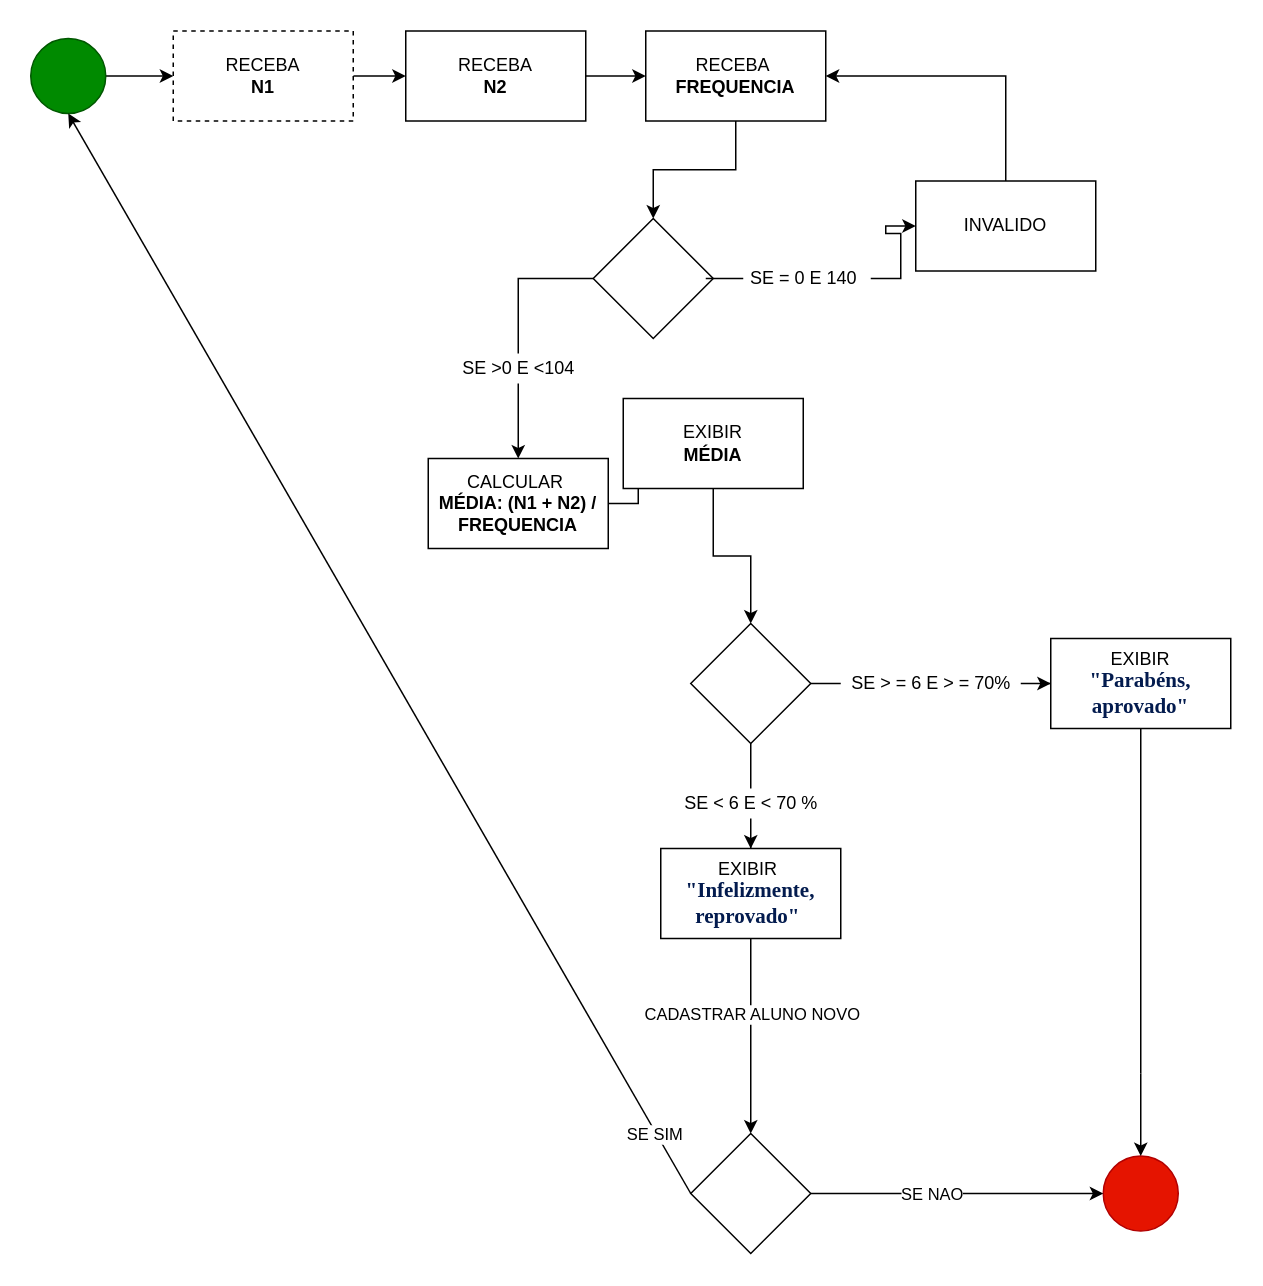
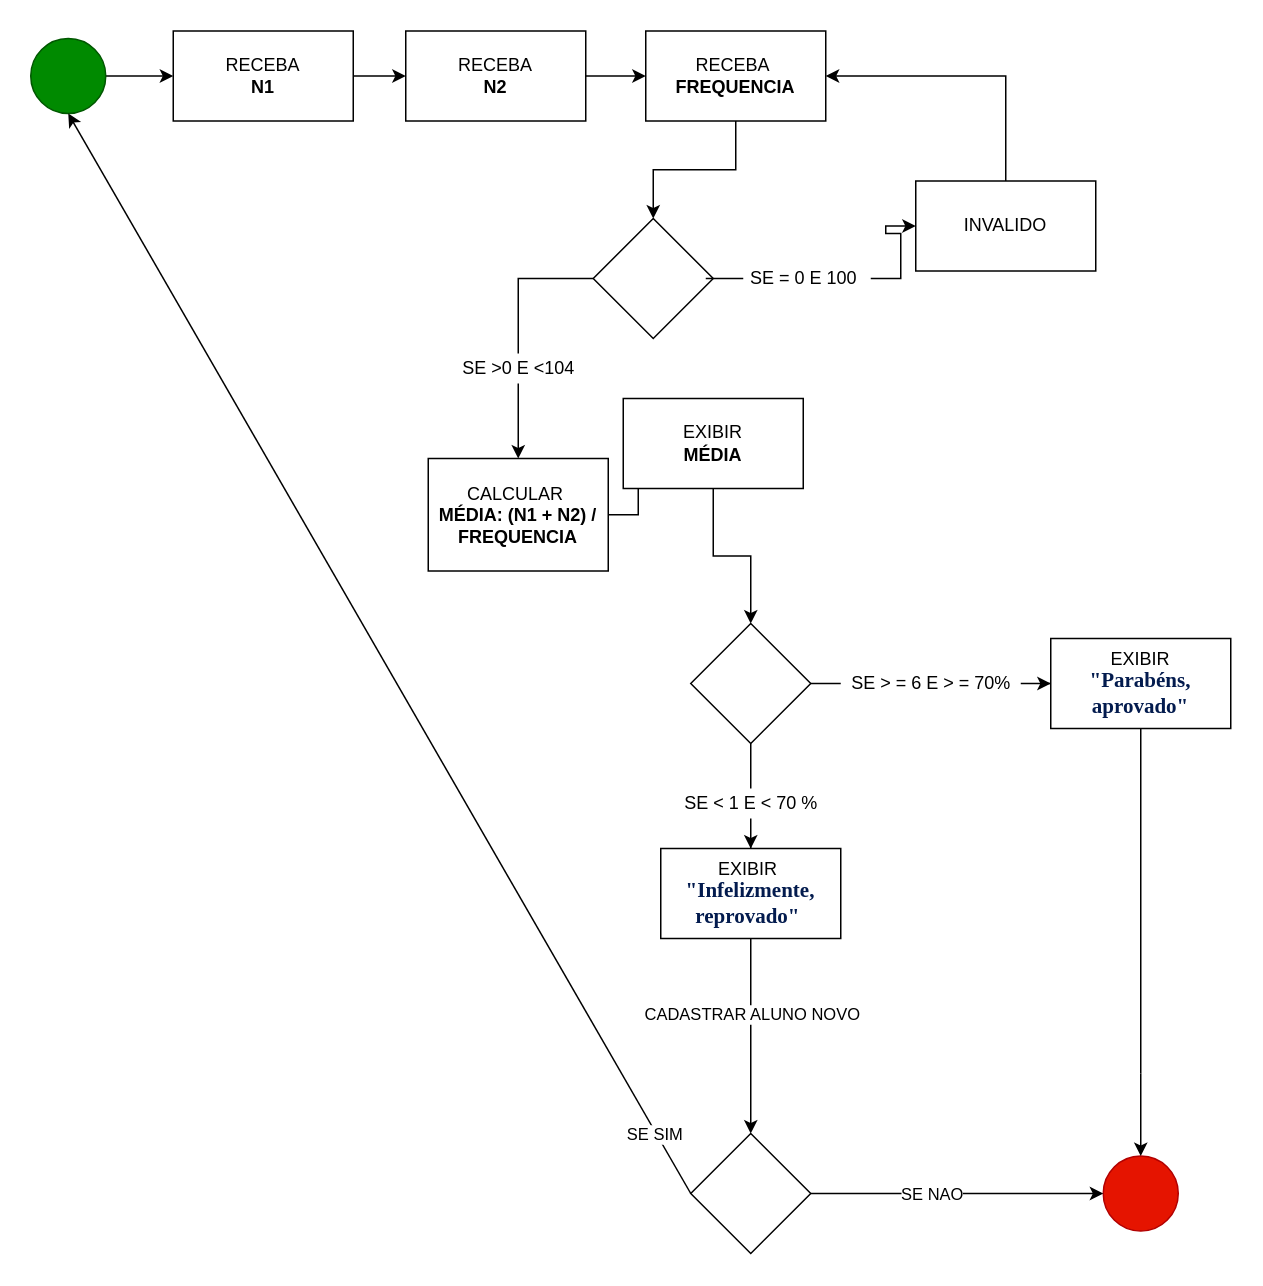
node "RECEBA N1": style dashed -> solid
node "SE = 0 E 140": label "SE = 0 E 140" -> "SE = 0 E 100"
node "CALCULAR MÉDIA: (N1 + N2) / FREQUENCIA": size 180x90 -> 180x113
node "SE < 6 E < 70 %": label "SE < 6 E < 70 %" -> "SE < 1 E < 70 %"
